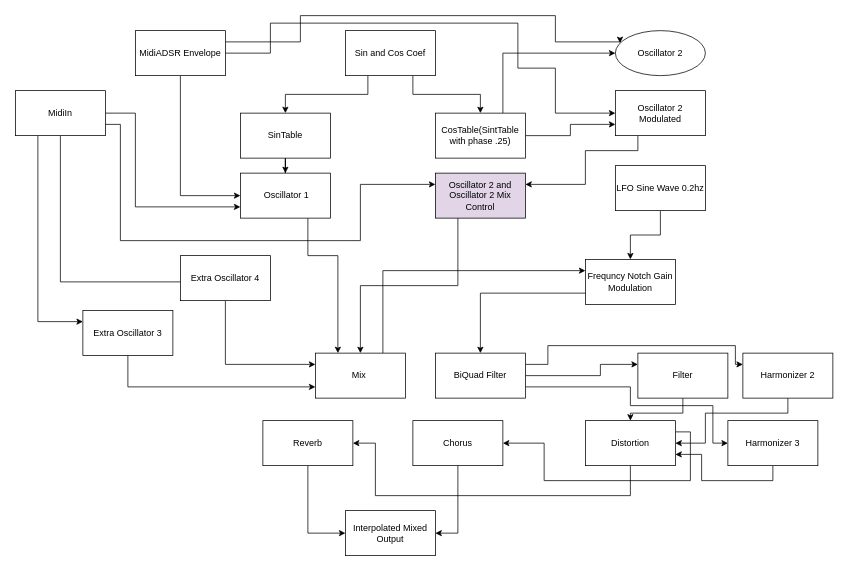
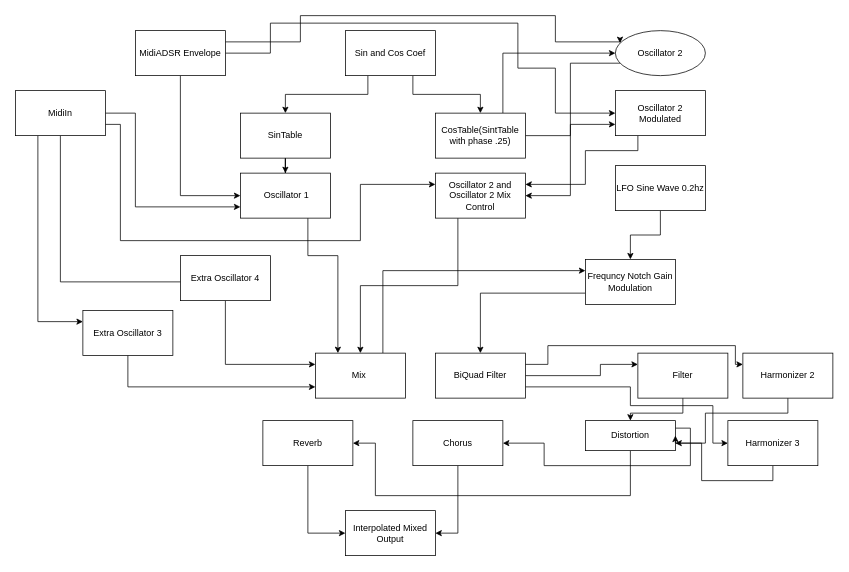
edge "Oscillator 2" -> "Oscillator 2 and Oscillator 2 Mix Control": added
node "Oscillator 2 and Oscillator 2 Mix Control": fillcolor #e1d5e7 -> #ffffff
node "Distortion": size 90x45 -> 90x30
